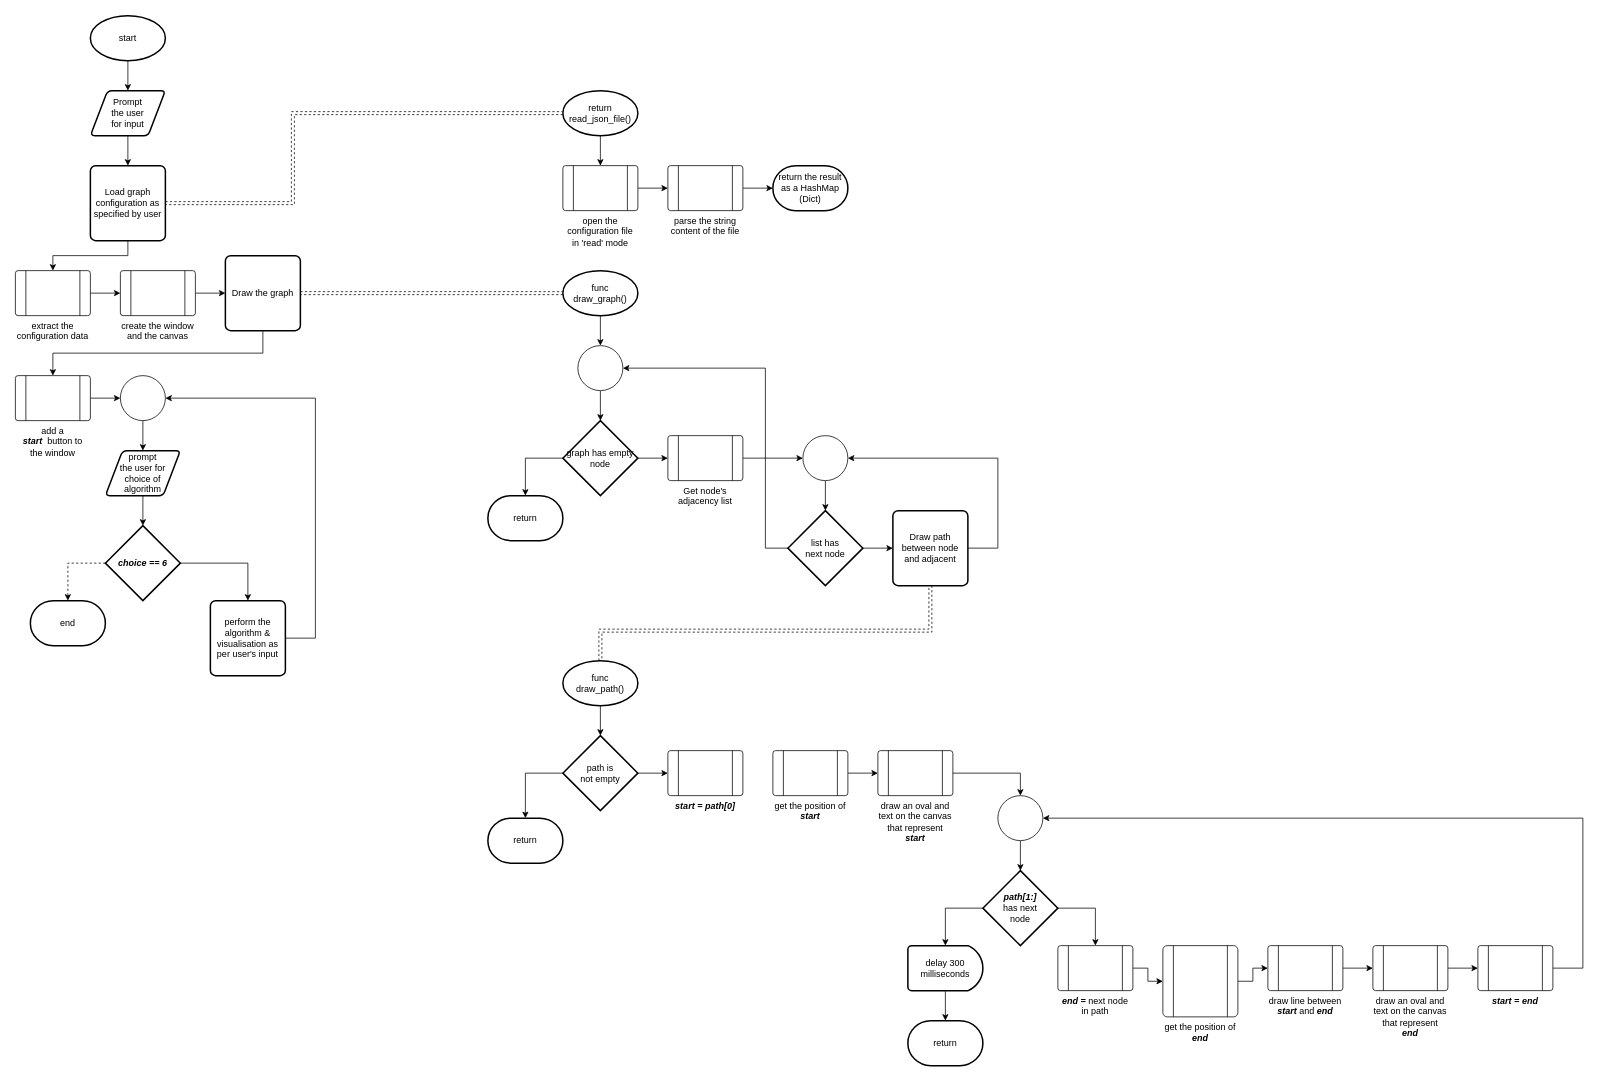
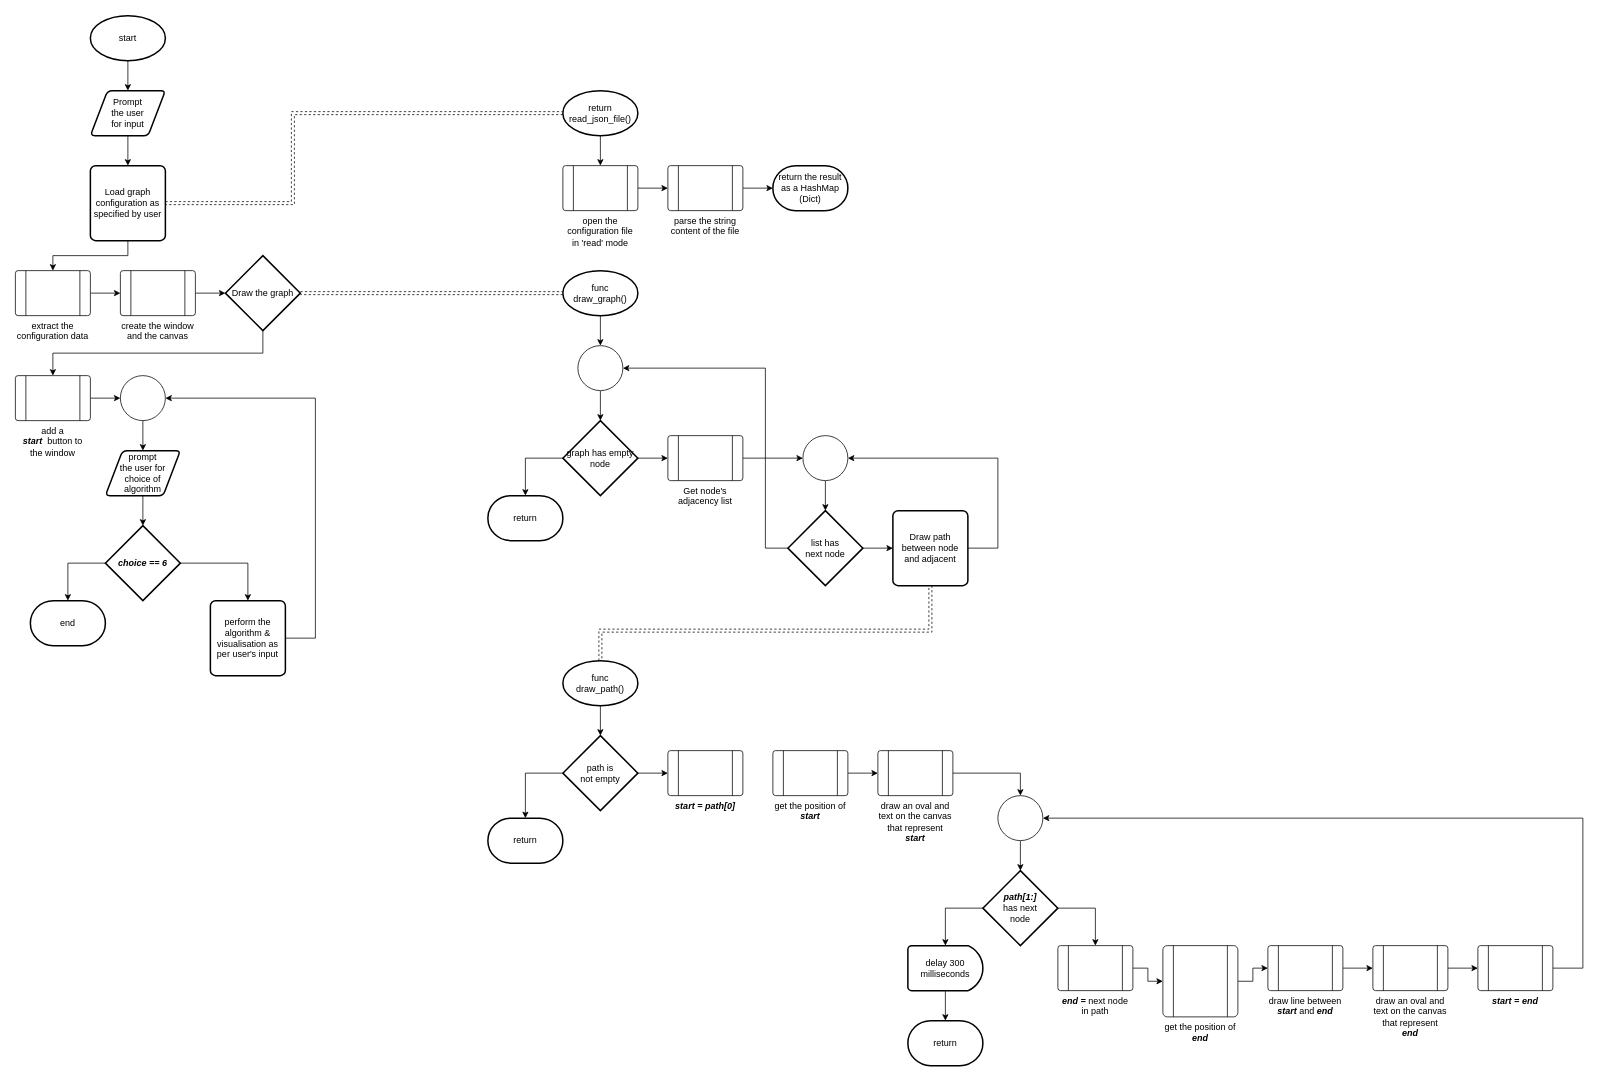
node "Draw the graph": shape rounded rectangle -> diamond
edge "choice == 6" -> "end": style dashed -> solid
